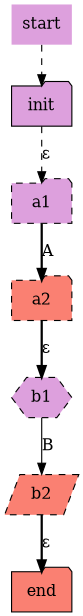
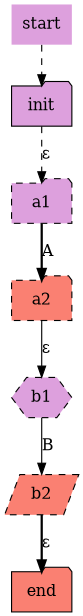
edge "a2" -> "b1": style bold -> solid
